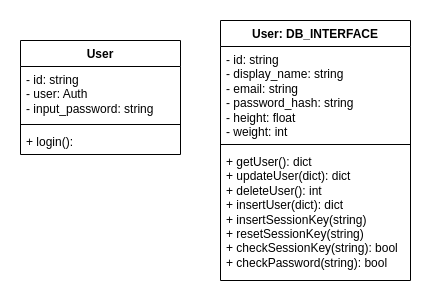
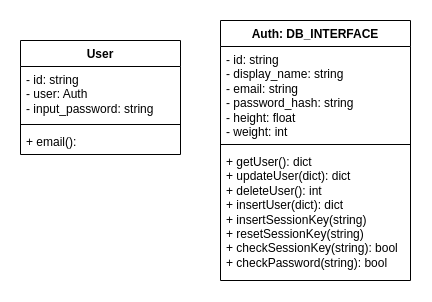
node "User: DB_INTERFACE": label "User: DB_INTERFACE" -> "Auth: DB_INTERFACE"
node "+ login():": label "+ login():" -> "+ email():"
